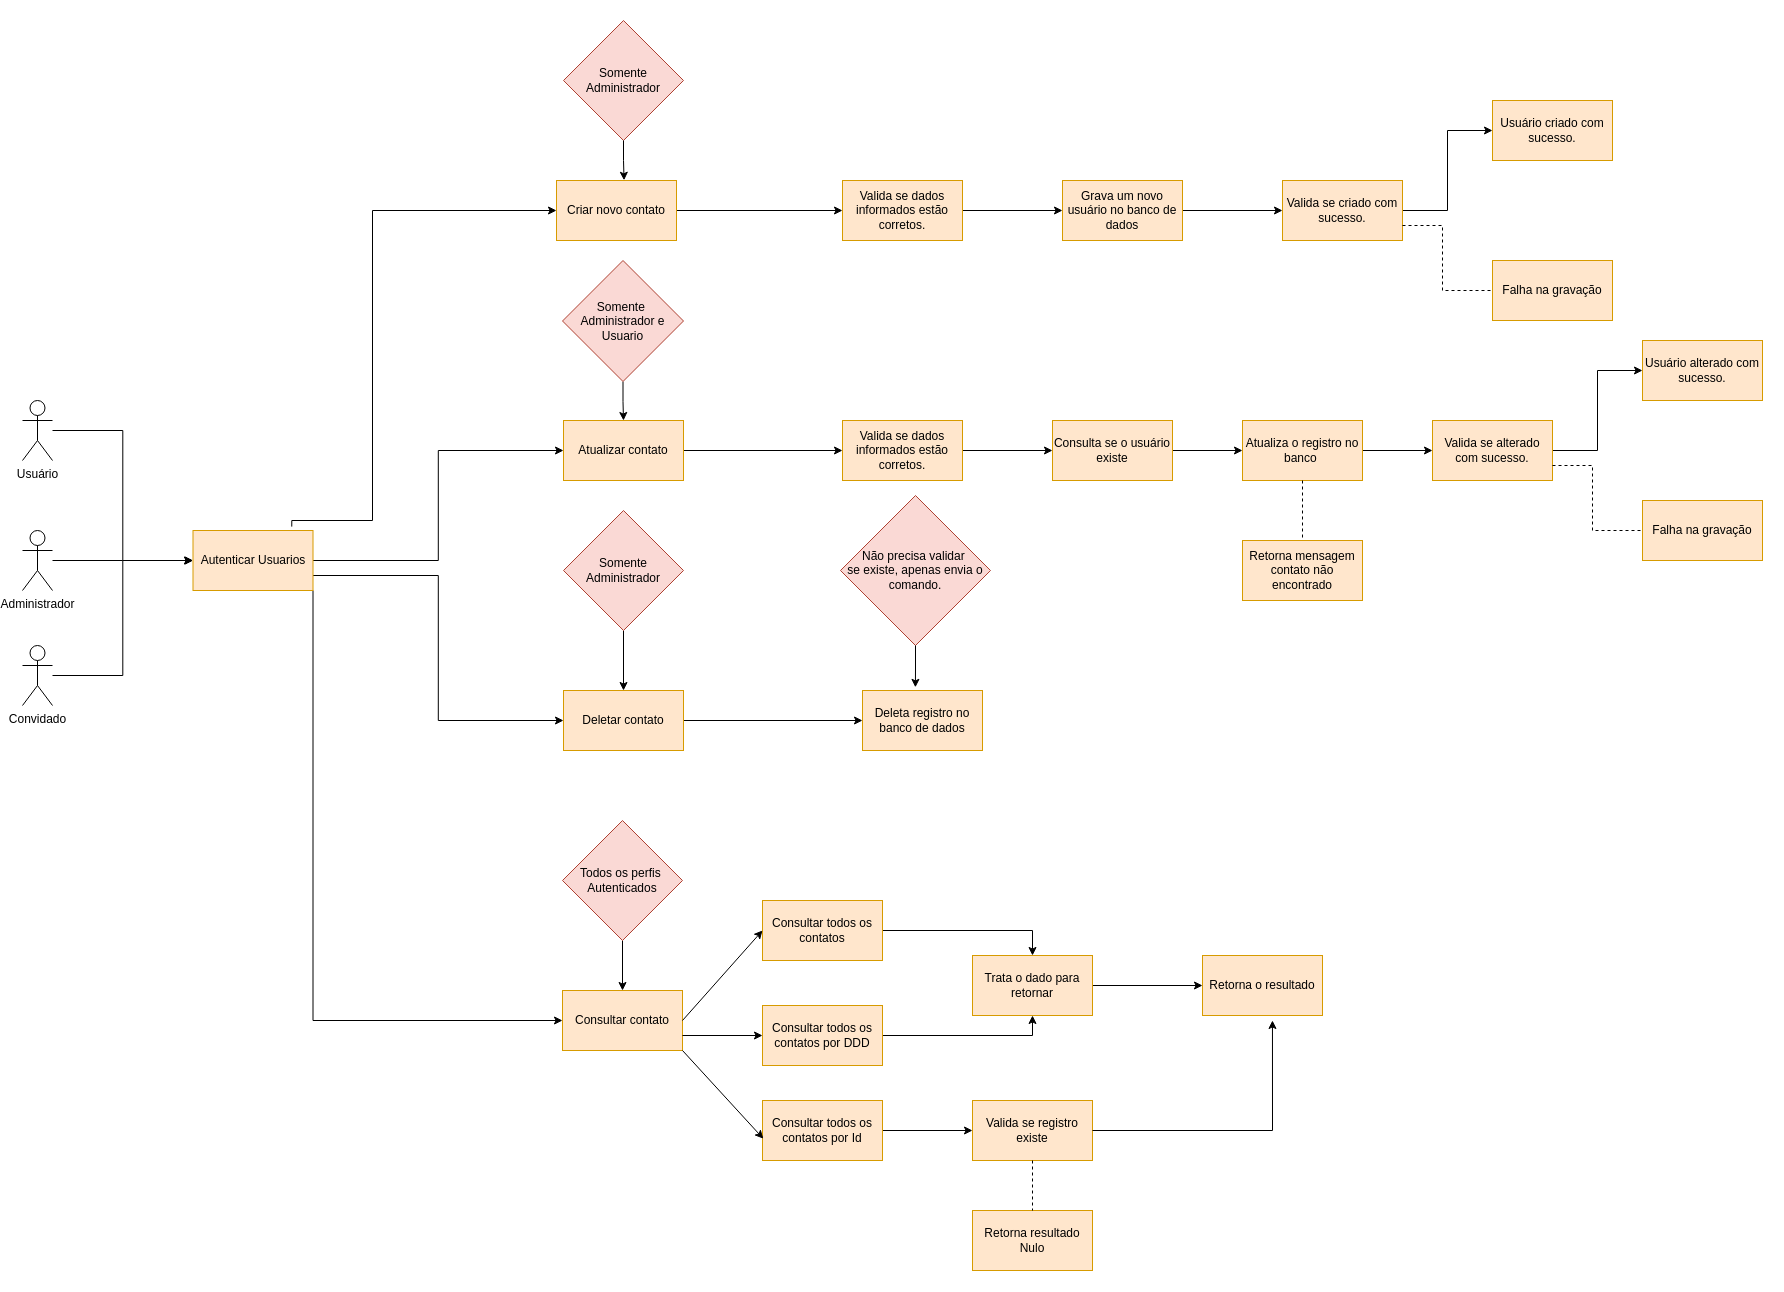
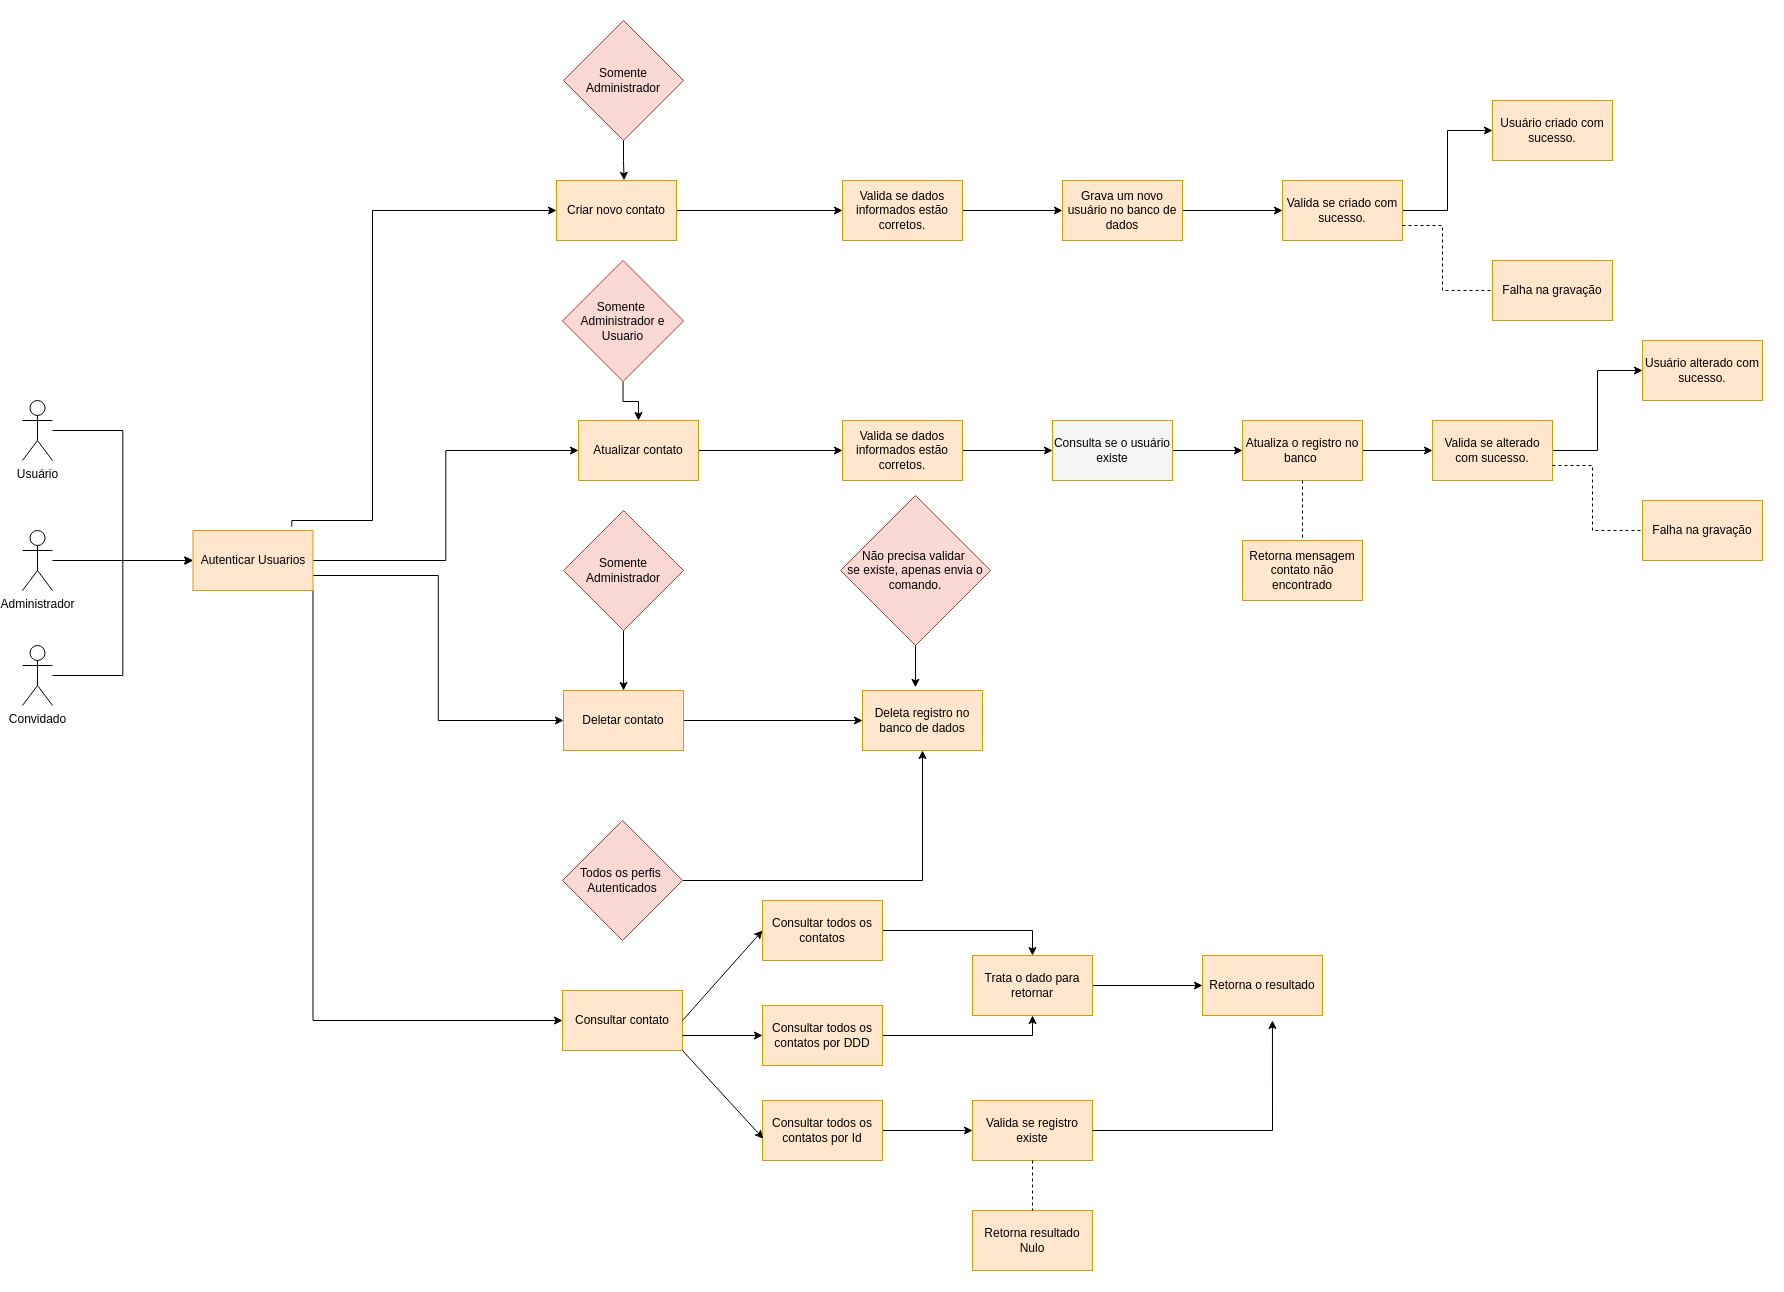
node "Atualizar contato": moved (624, 451) -> (639, 451)
node "Consulta se o usuário existe": fillcolor #ffe6cc -> #f5f5f5
edge "Todos os perfis Autenticados" -> "Consultar contato": now "Todos os perfis Autenticados" -> "Deleta registro no banco de dados"
